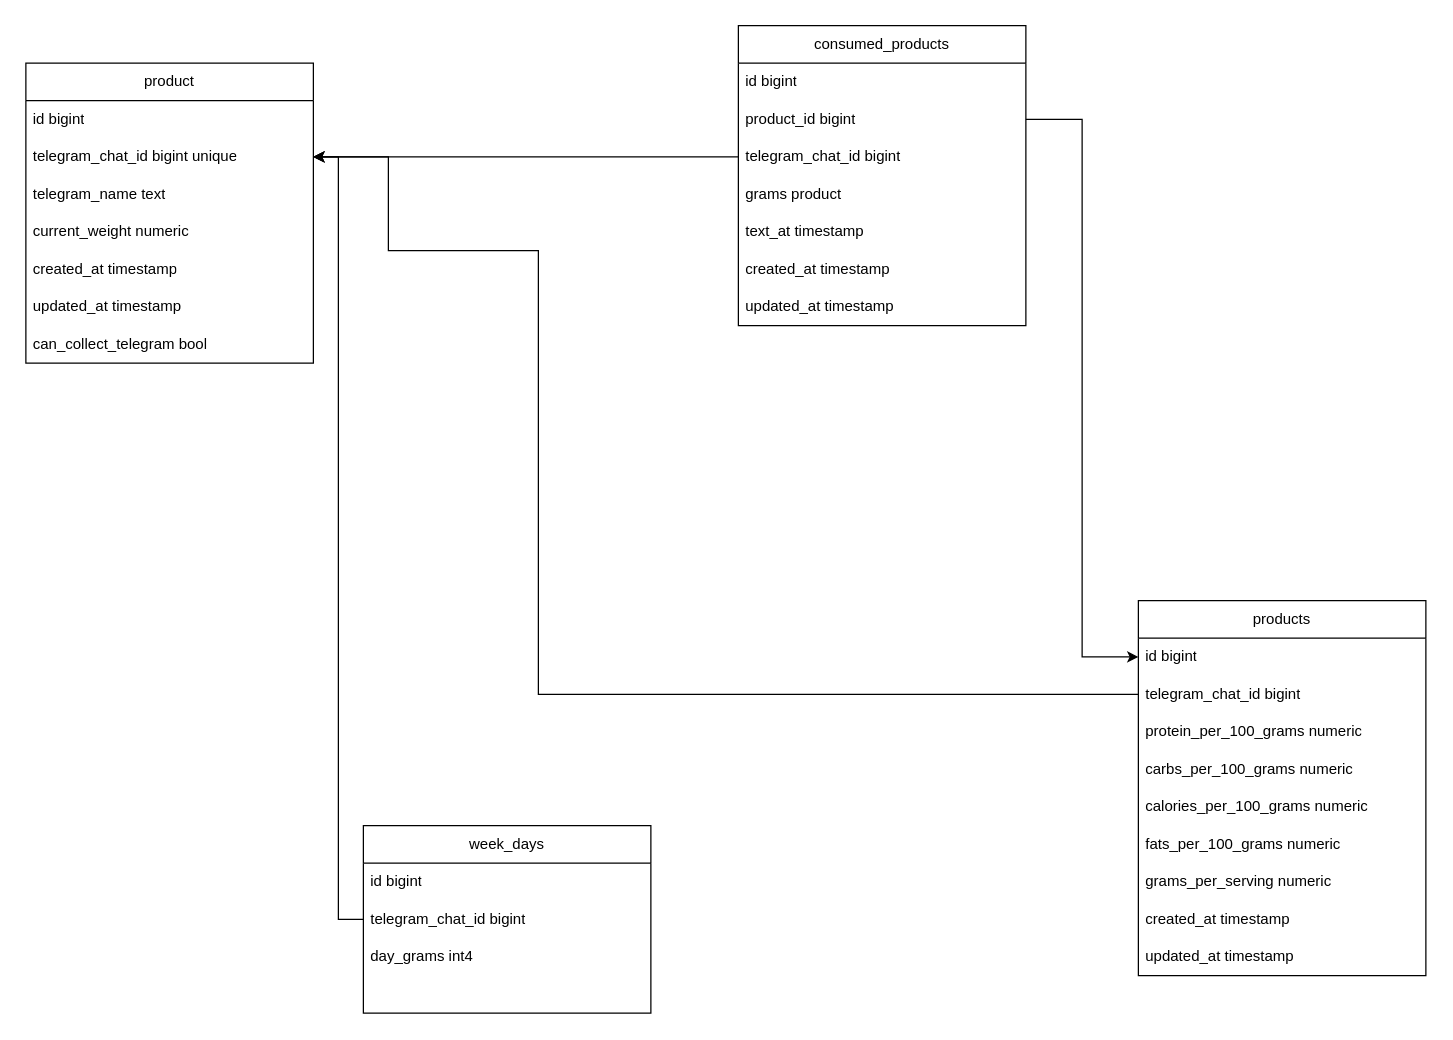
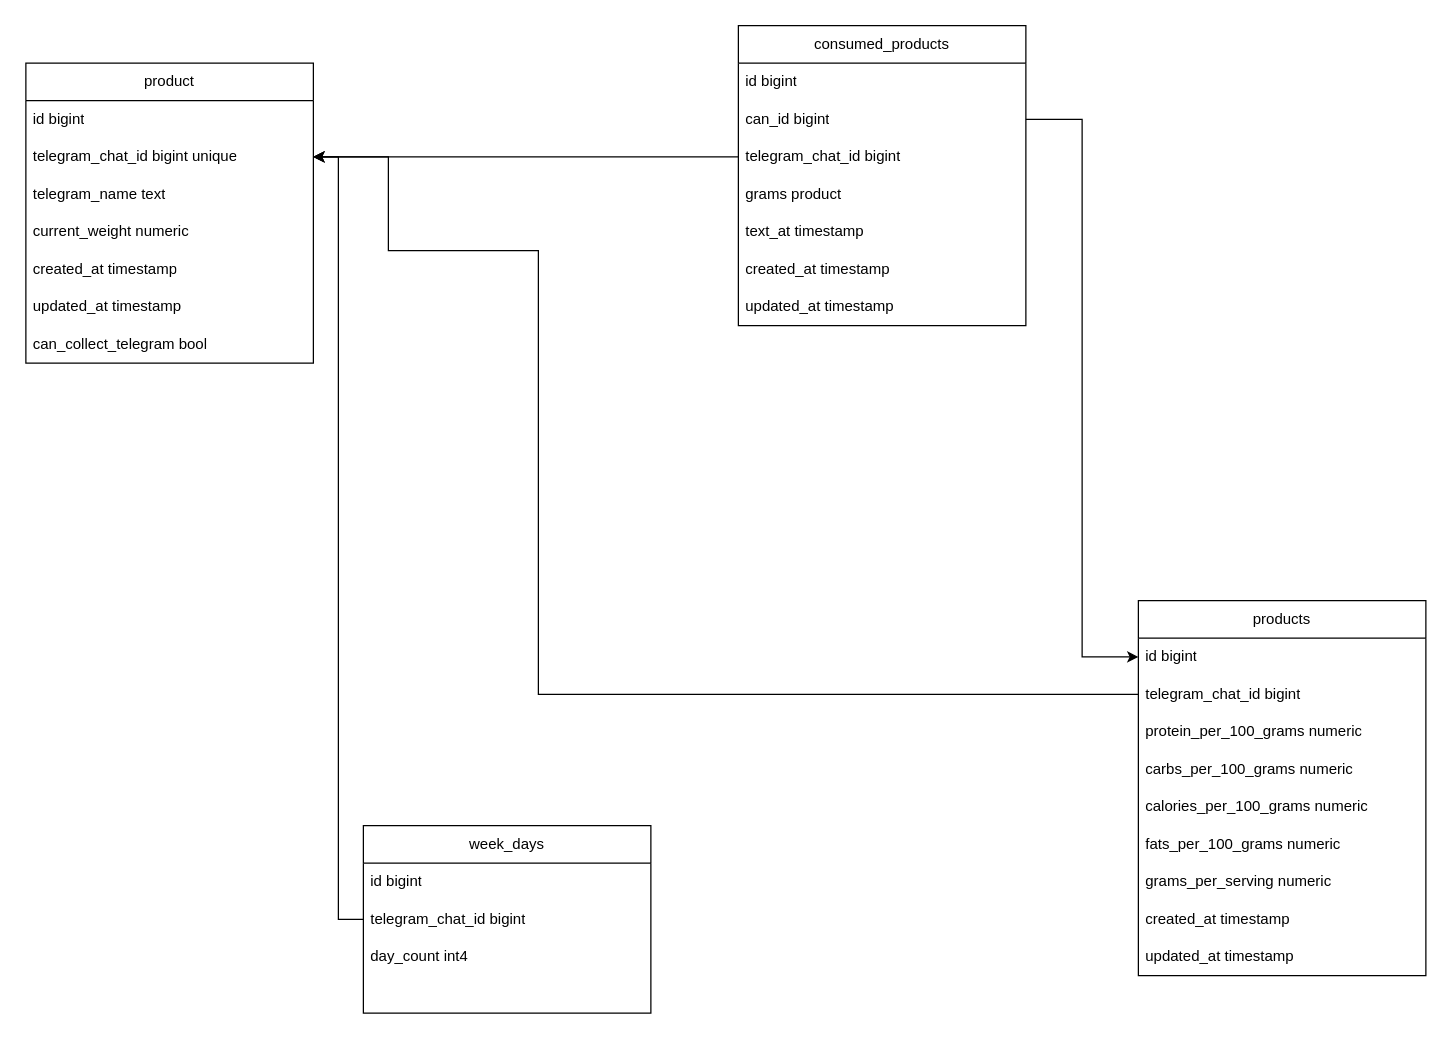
node "product_id bigint": label "product_id bigint" -> "can_id bigint"
node "day_grams int4": label "day_grams int4" -> "day_count int4"
